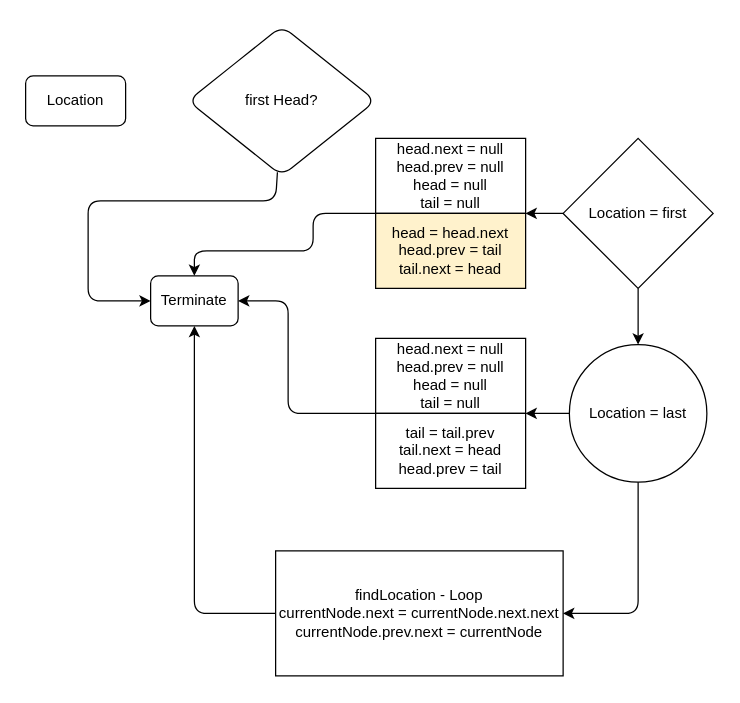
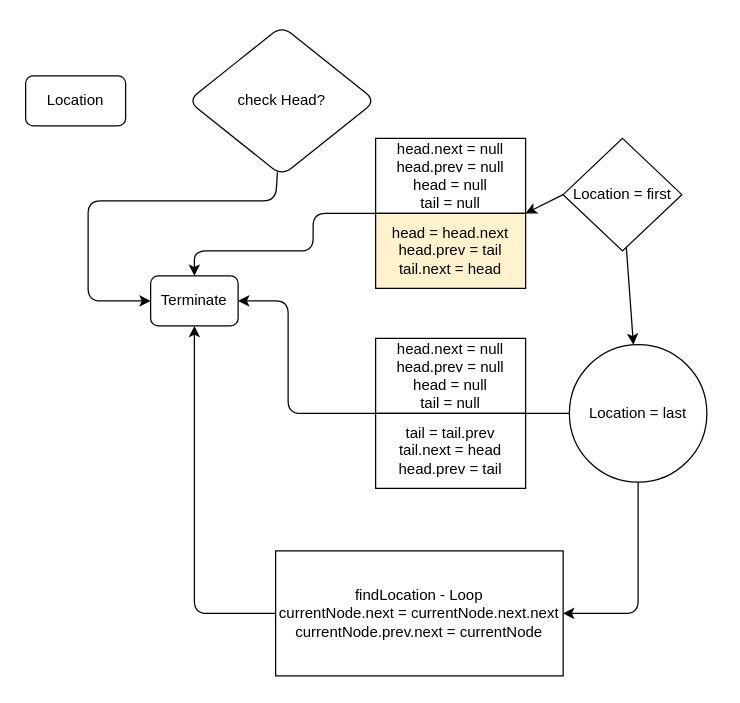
node "first Head?": label "first Head?" -> "check Head?"
node "Location = first": size 150x150 -> 119x113
edge "Location = last" -> "tail = tail.prev tail.next = head head.prev = tail": arrowhead classic -> none
